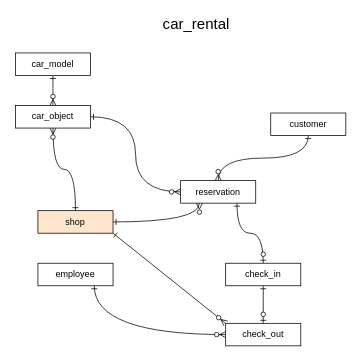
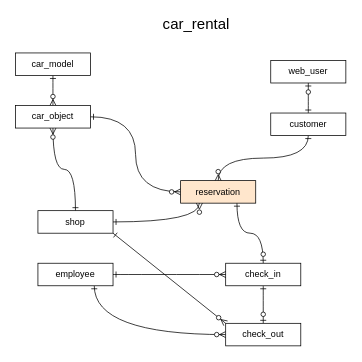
node "web_user": added
edge "web_user" -- "customer": added
node "reservation": fillcolor #ffffff -> #ffe6cc
node "shop": fillcolor #ffe6cc -> #ffffff
edge "employee" -- "check_in": added
